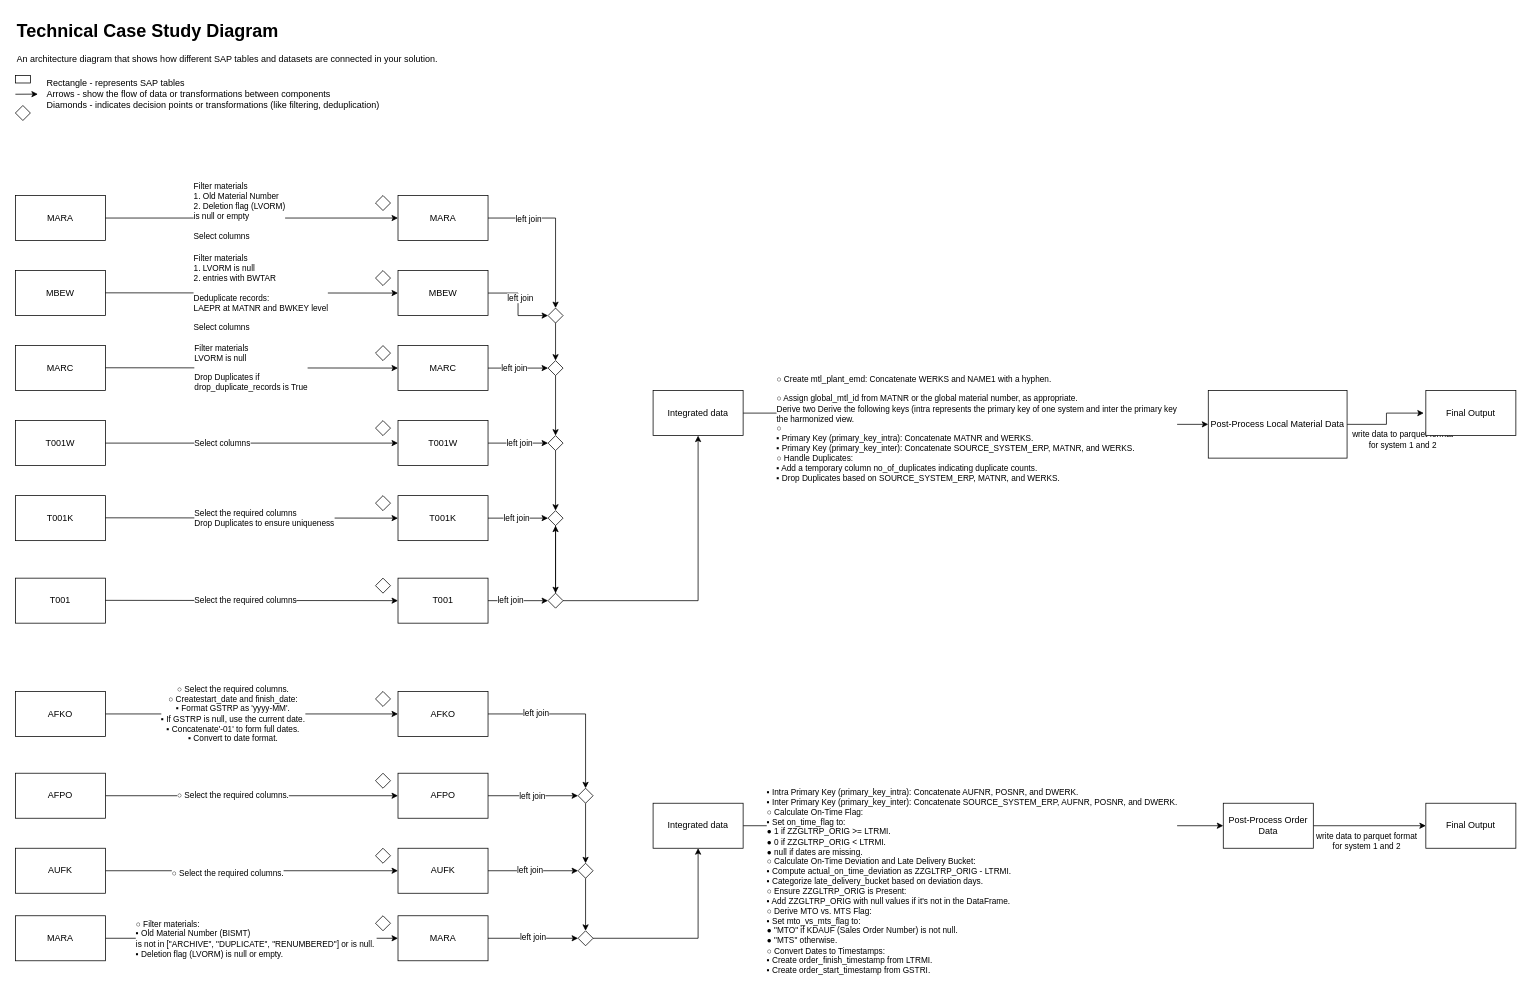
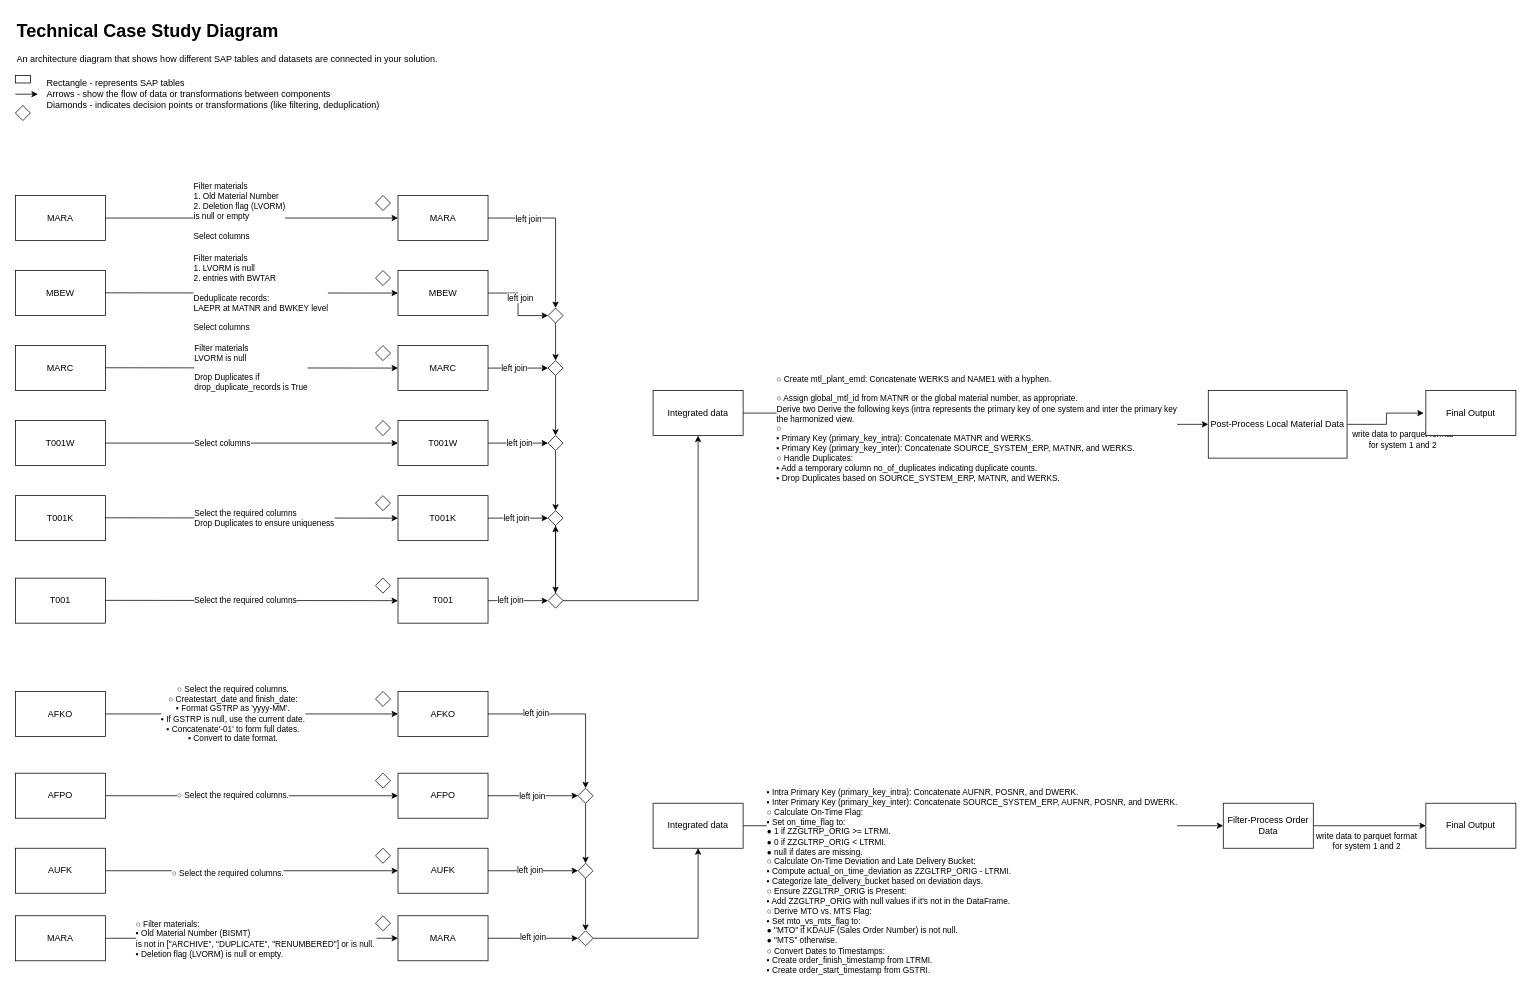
node "Post-Process Order Data": label "Post-Process Order Data" -> "Filter-Process Order Data"
